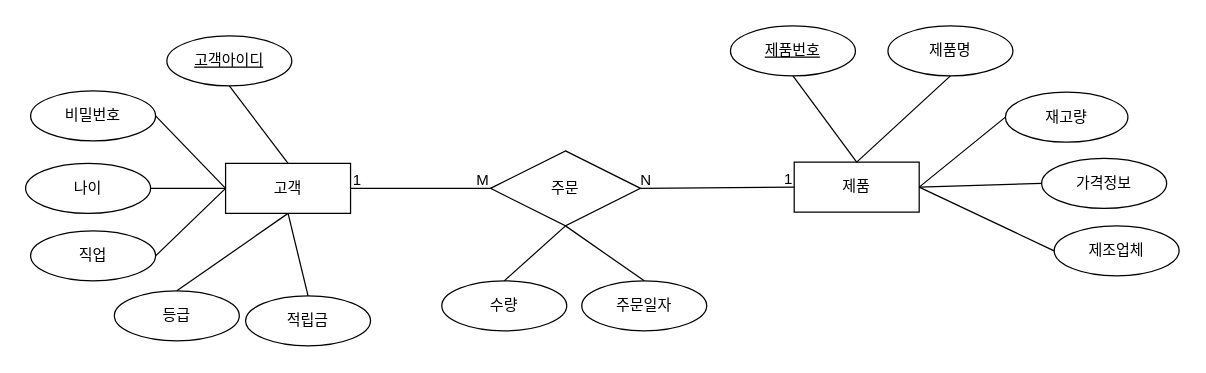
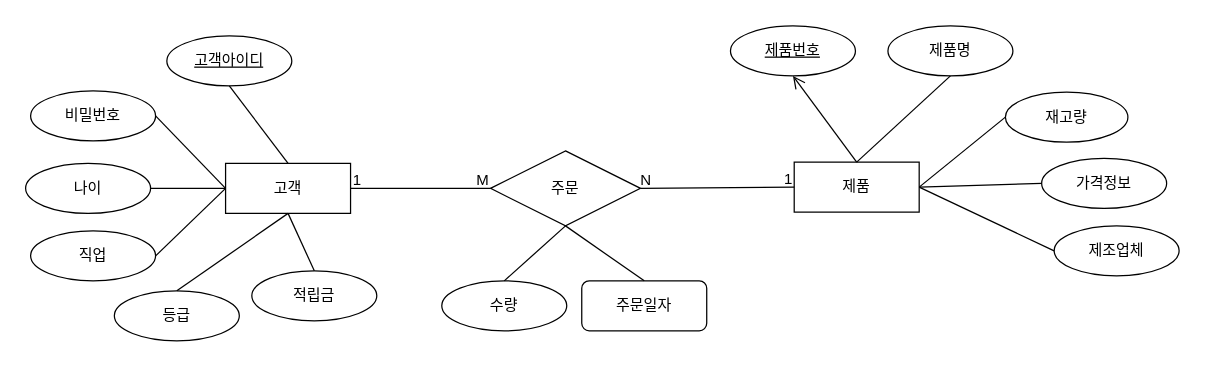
edge "제품번호" -- "제품": arrowhead none -> open
node "주문일자": shape ellipse -> rounded rectangle
node "적립금": moved (308, 321) -> (314, 296)
